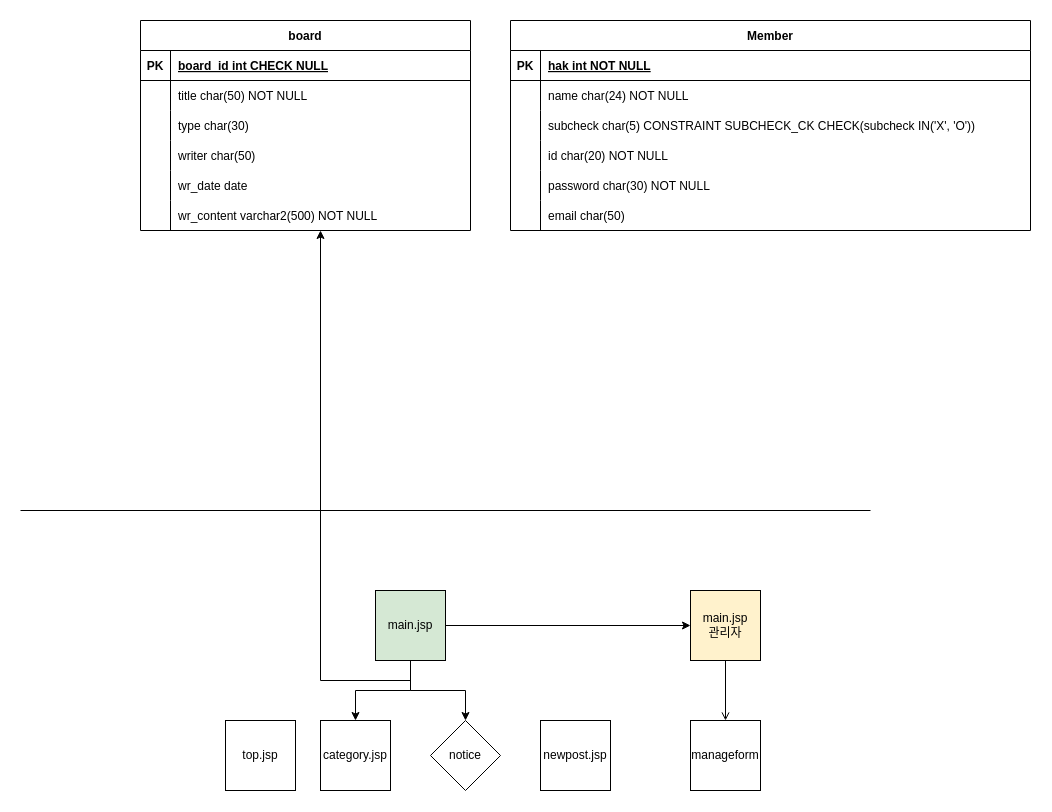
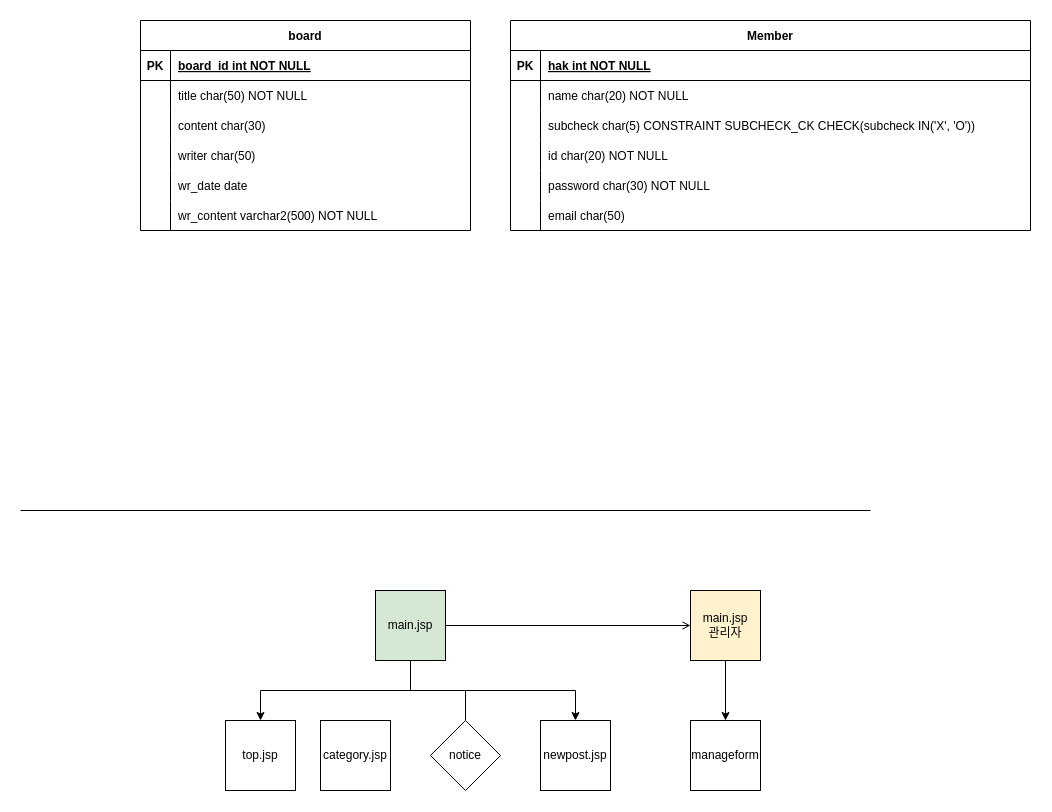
node "board_id int CHECK NULL": label "board_id int CHECK NULL" -> "board_id int NOT NULL"
node "name char(24) NOT NULL": label "name char(24) NOT NULL" -> "name char(20) NOT NULL"
node "type char(30)": label "type char(30)" -> "content char(30)"
edge "main.jsp" -> "wr_content varchar2(500) NOT NULL": now "main.jsp" -> "newpost.jsp"
edge "main.jsp" -> "main.jsp 관리자": arrowhead classic -> open
edge "main.jsp" -> "top.jsp": added
edge "main.jsp" -> "category.jsp": removed
edge "main.jsp" -> "notice": arrowhead classic -> none
edge "main.jsp 관리자" -> "manageform": arrowhead open -> classic
